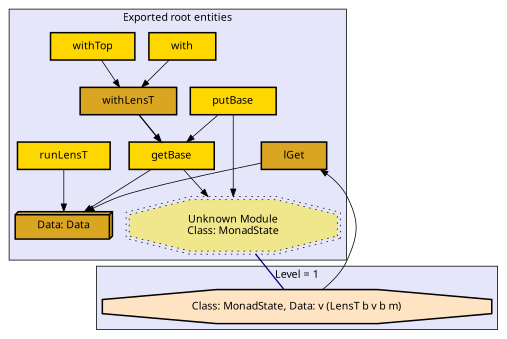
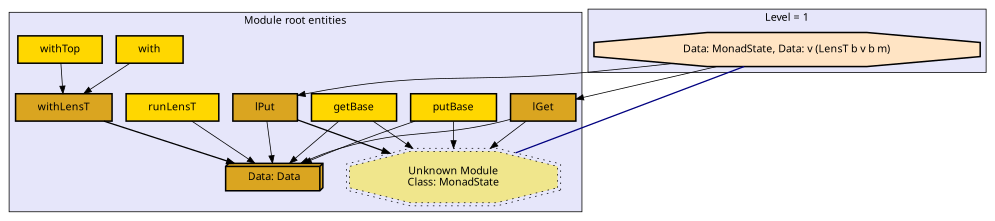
cluster "Exported root entities": label "Exported root entities" -> "Module root entities"
node "lPut": added
edge "withLensT" -> "getBase": now "withLensT" -> "Data: Data"
edge "putBase" -> "getBase": now "putBase" -> "Data: Data"
edge "lGet" -> "Unknown Module Class: MonadState": added
node "Class: MonadState, Data: v (LensT b v b m)": label "Class: MonadState, Data: v (LensT b v b m)" -> "Data: MonadState, Data: v (LensT b v b m)"
